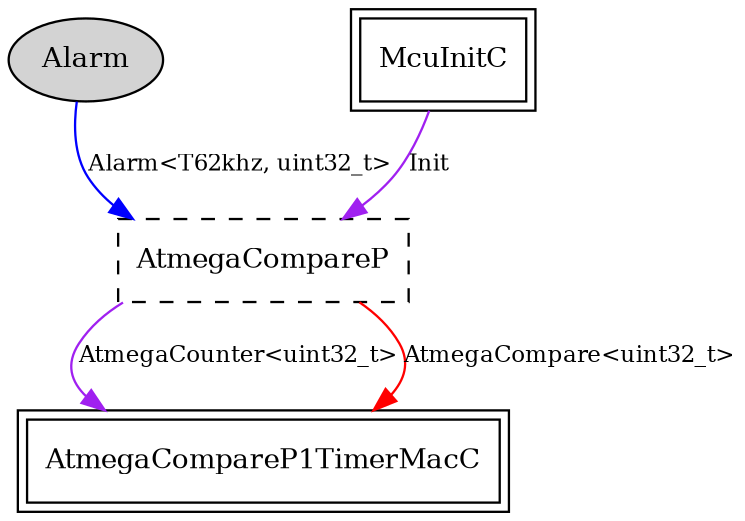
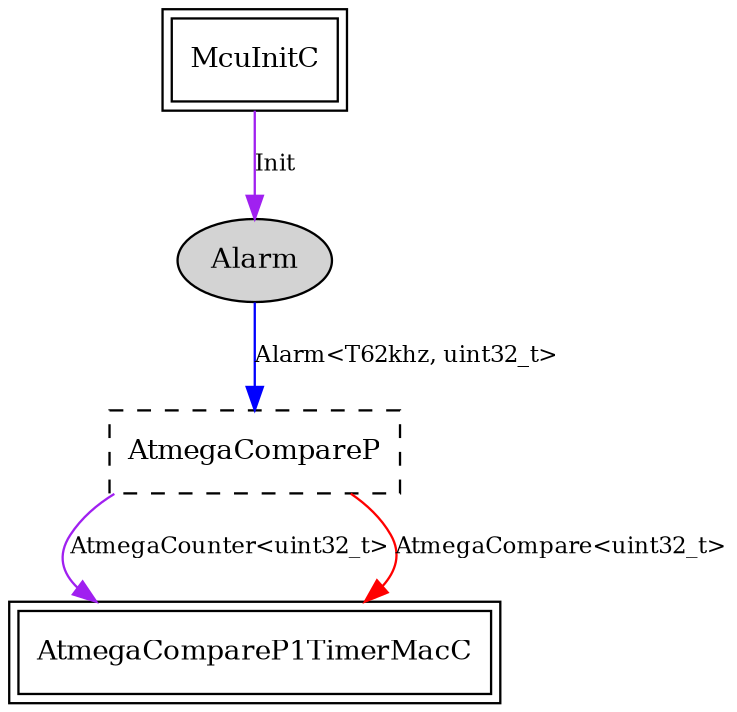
edge "McuInitC" -> "AtmegaCompareP": now "McuInitC" -> "Alarm"
